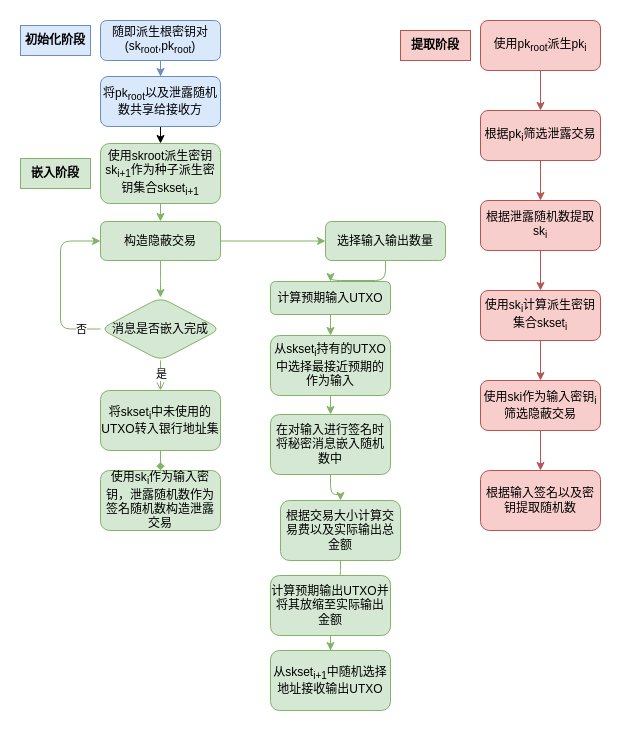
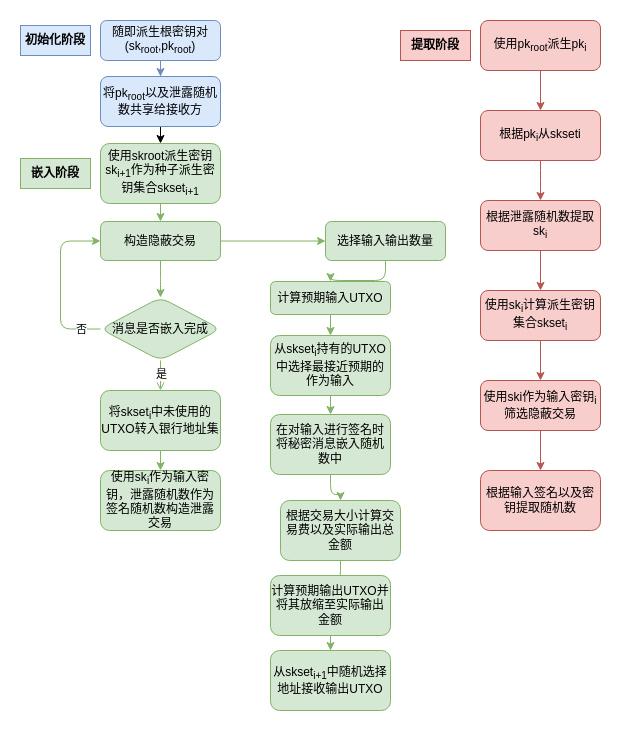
node "根据pki筛选泄露交易": label "根据pki筛选泄露交易" -> "根据pki从skseti"
edge "将skseti中未使用的UTXO转入银行地址集" -> "使用ski作为输入密钥，泄露随机数作为签名随机数构造泄露交易": arrowhead diamond -> classic
